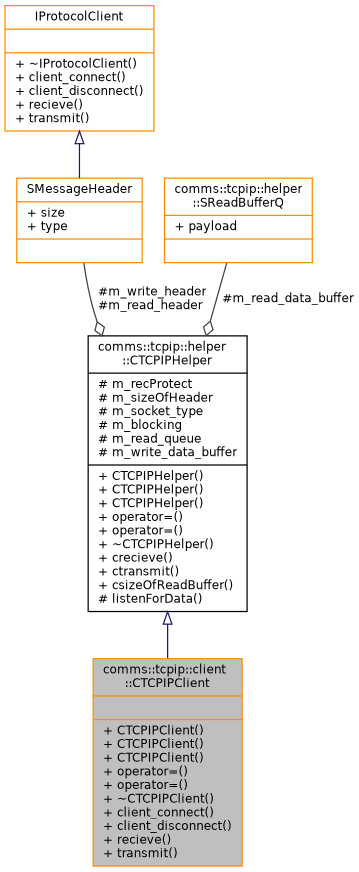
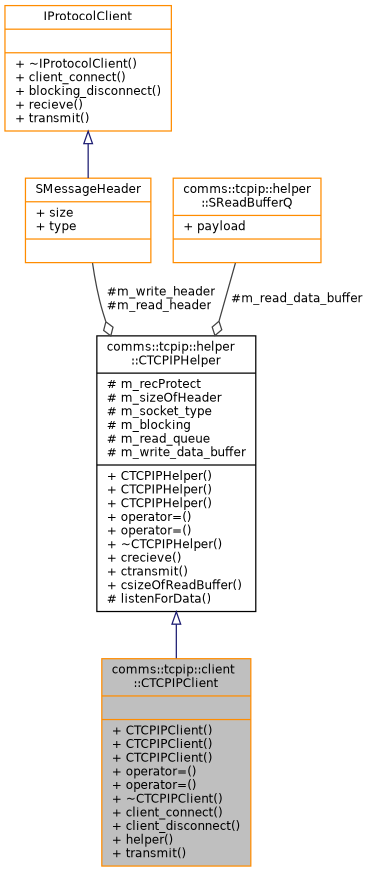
node "IProtocolClient": text "+ client_disconnect()" -> "+ blocking_disconnect()"
node "comms::tcpip::client": text "+ recieve()" -> "+ helper()"
